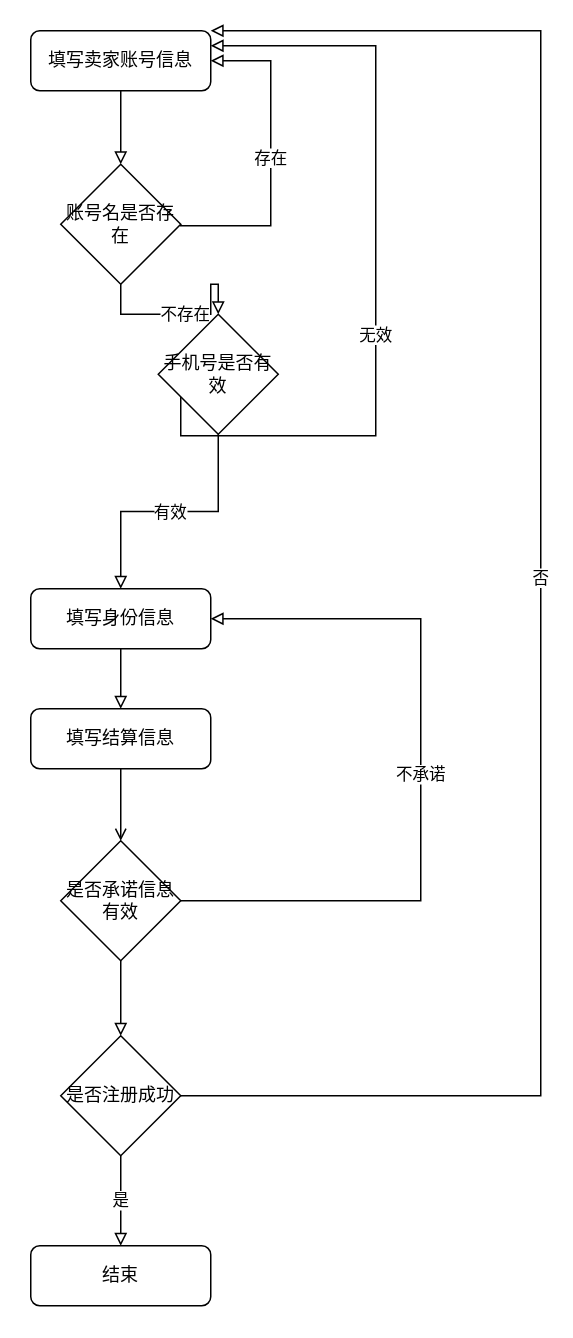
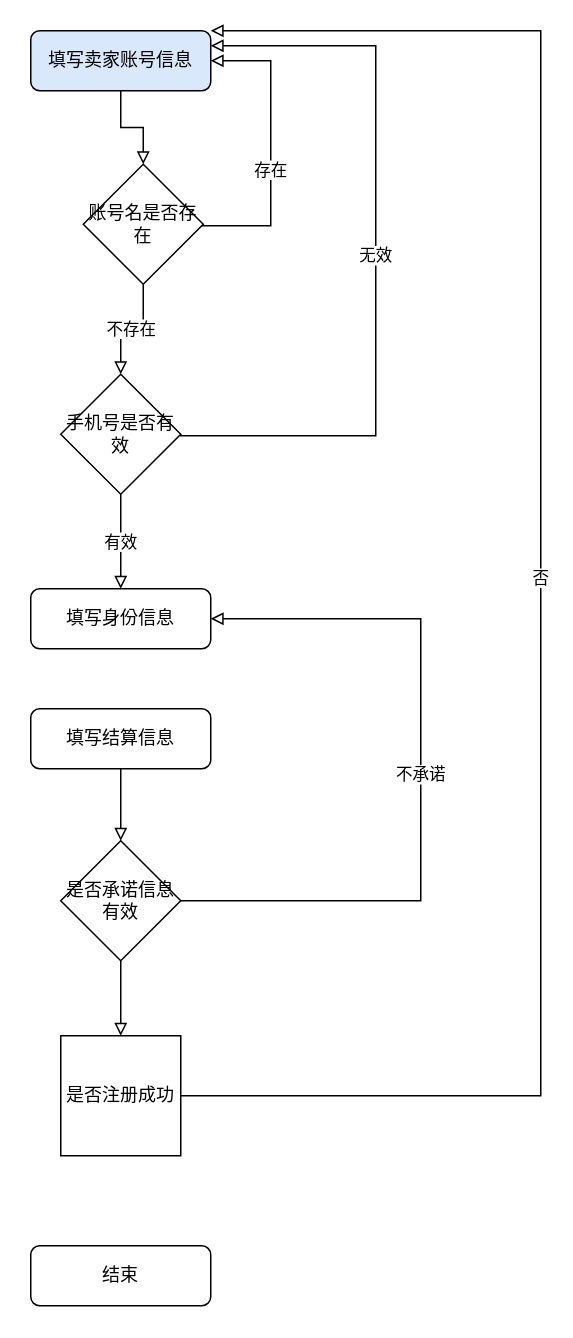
node "填写卖家账号信息": fillcolor #ffffff -> #dae8fc
node "账号名是否存在": moved (121, 224) -> (143, 224)
node "手机号是否有效": moved (218, 374) -> (121, 434)
edge "填写身份信息" -> "填写结算信息": removed
edge "填写结算信息" -> "是否承诺信息有效": arrowhead open -> block
node "是否注册成功": shape diamond -> rectangle
edge "是否注册成功" -> "结束": removed, label "是"
